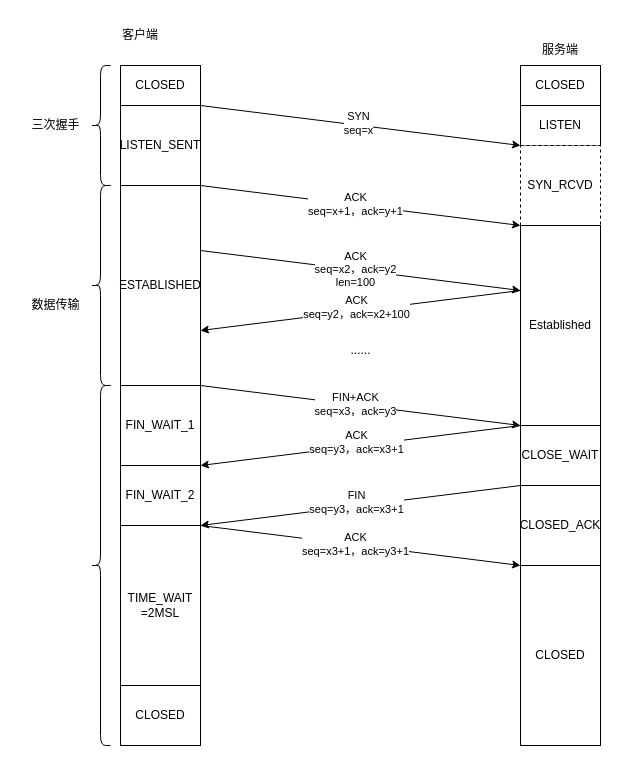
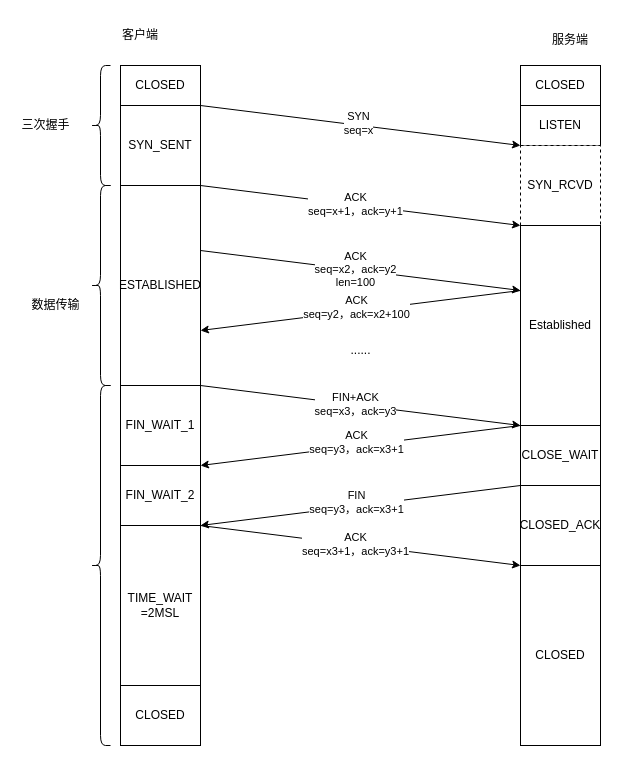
node "服务端": moved (561, 51) -> (571, 41)
node "三次握手": moved (56, 126) -> (46, 126)
node "LISTEN_SENT": label "LISTEN_SENT" -> "SYN_SENT"
